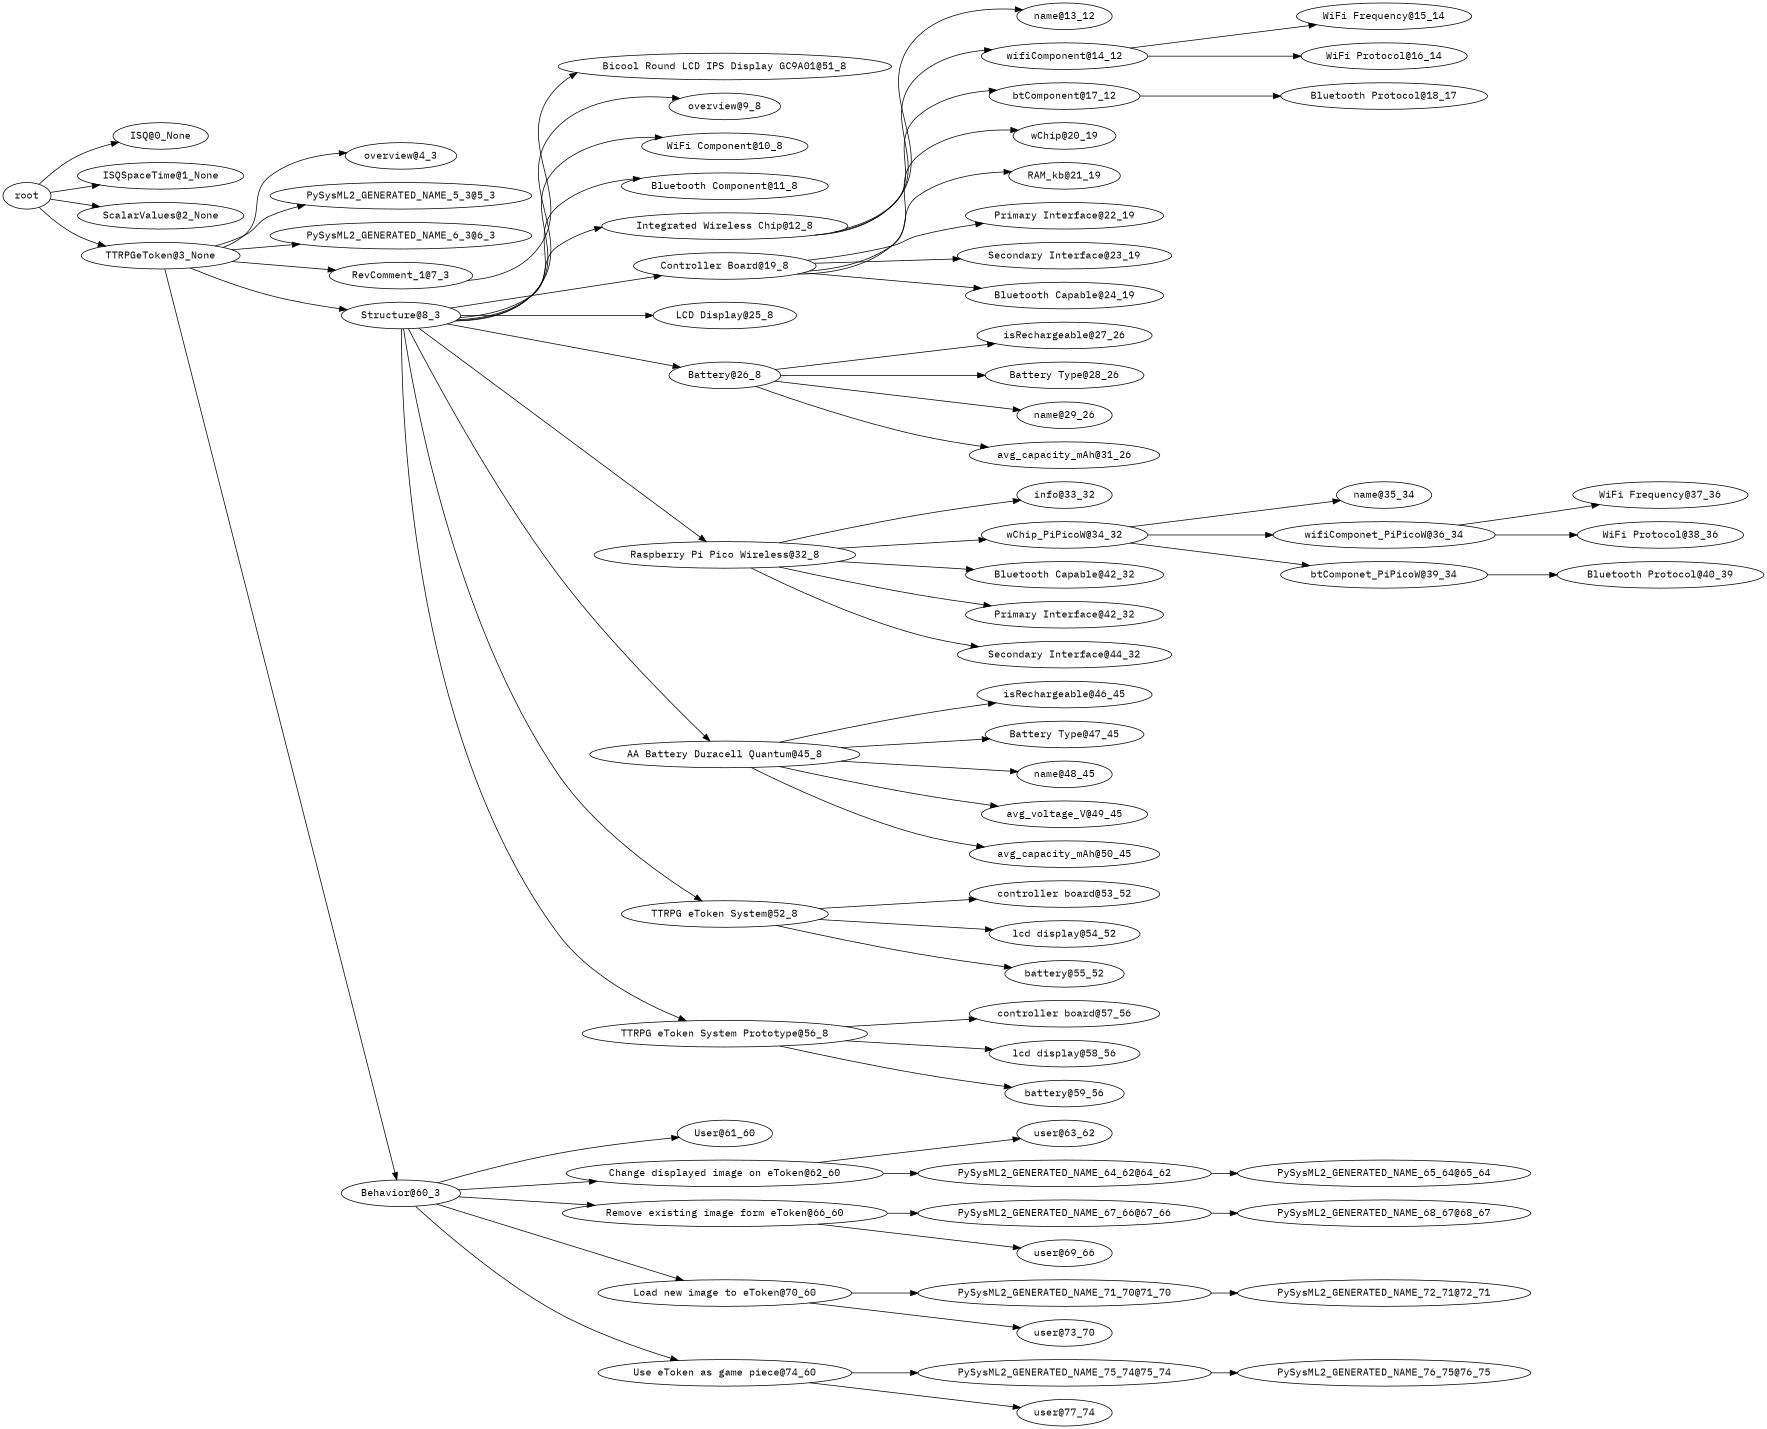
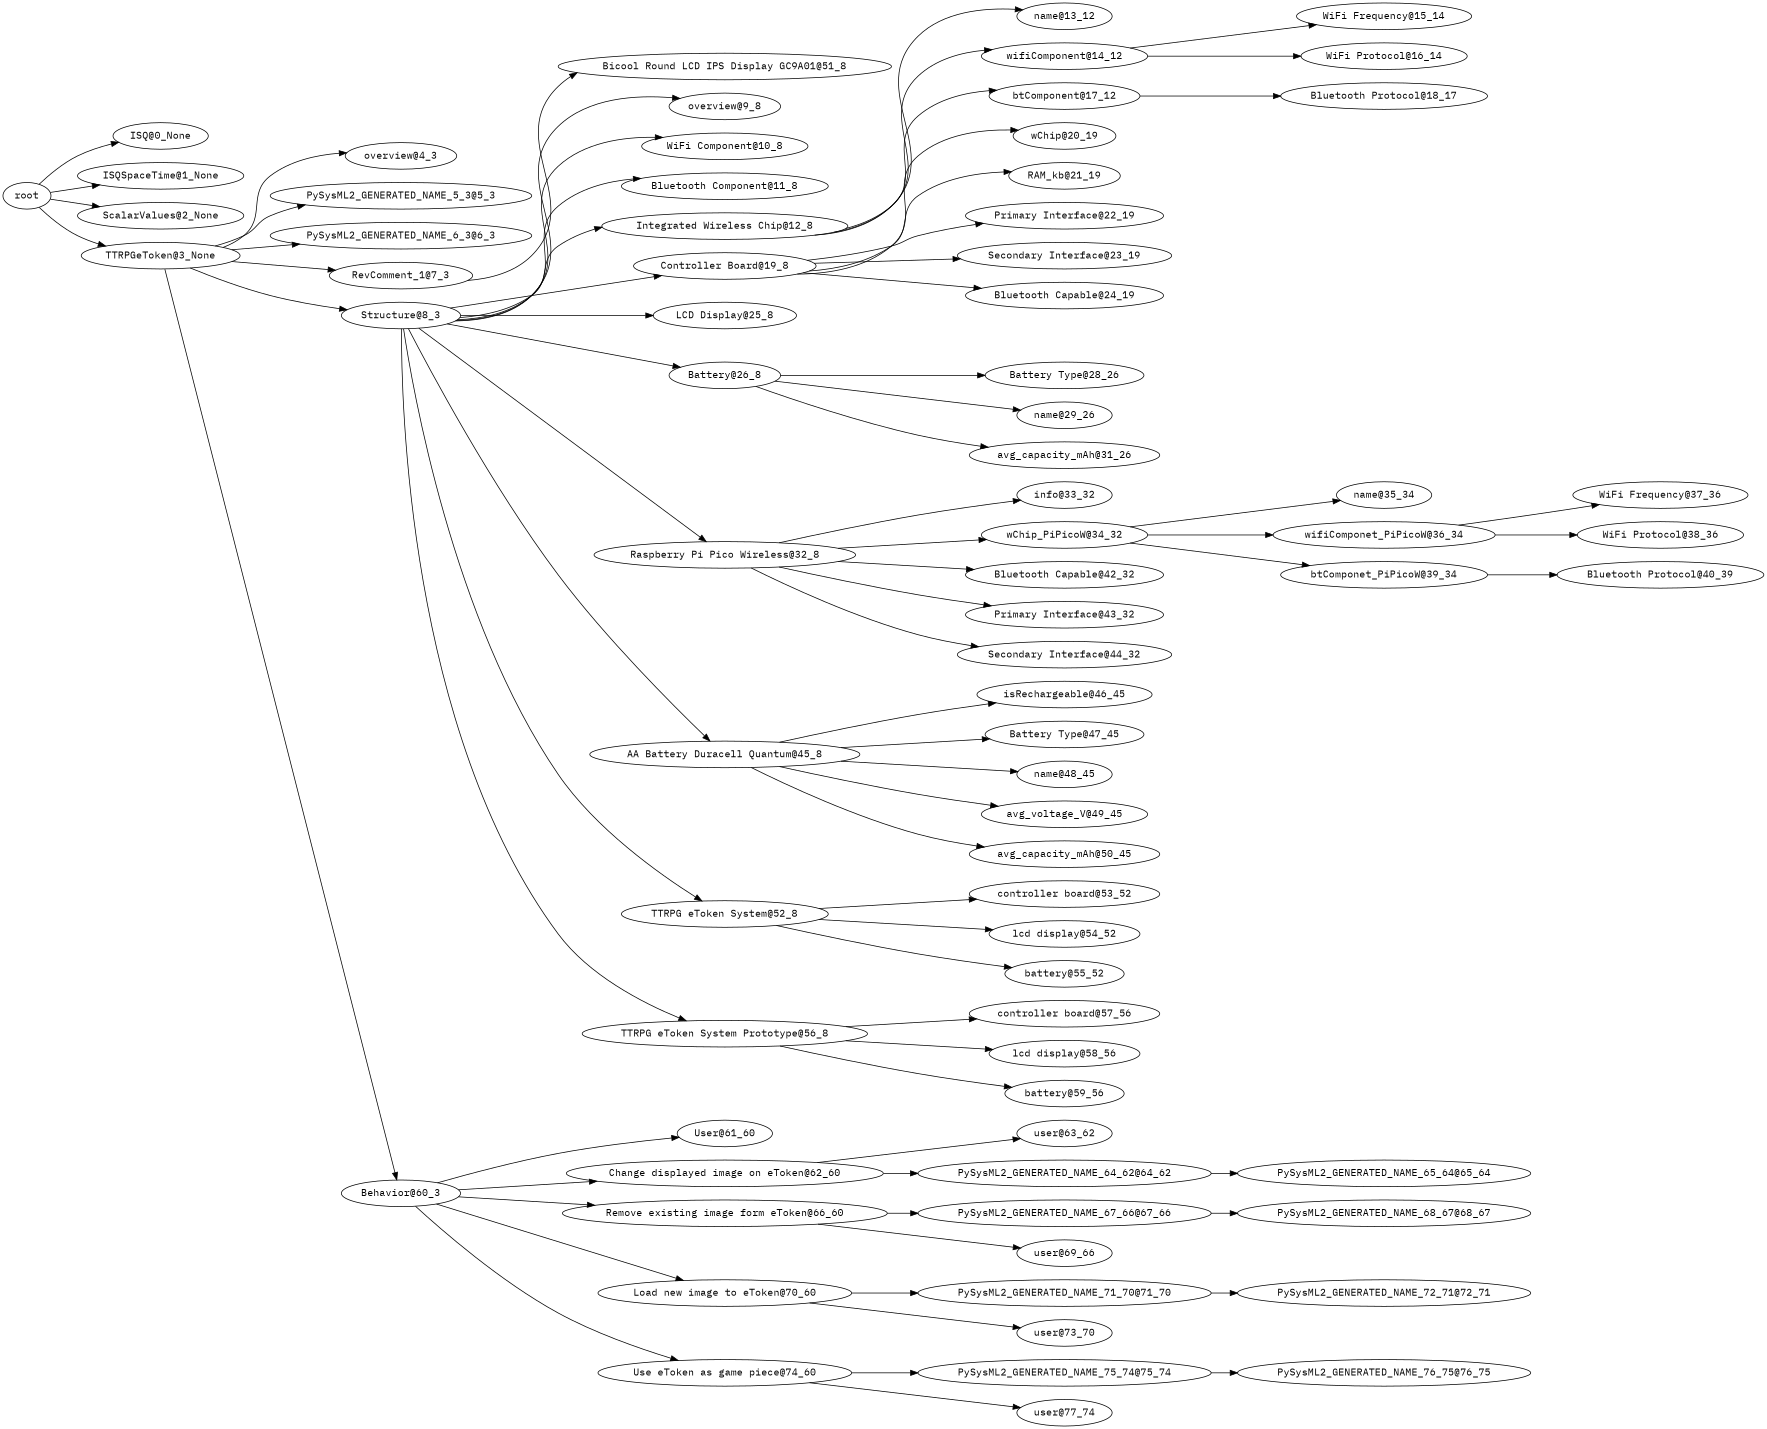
node "isRechargeable@27_26": removed
node "Primary Interface@42_32": label "Primary Interface@42_32" -> "Primary Interface@43_32"
